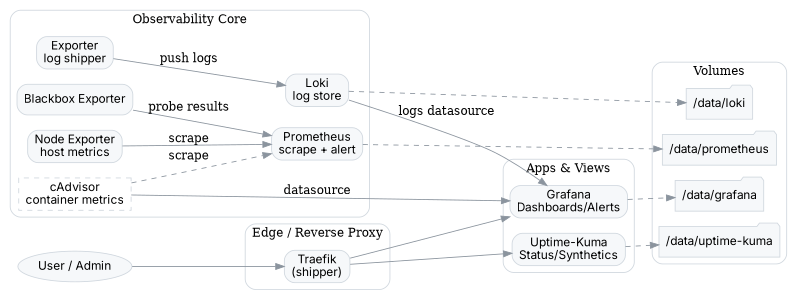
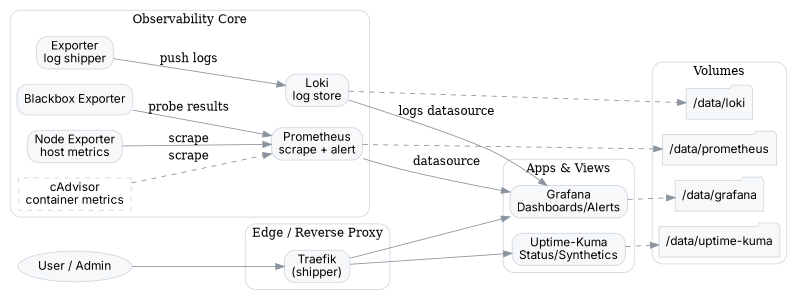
edge "cAdvisor container metrics" -> "Grafana Dashboards/Alerts": now "Prometheus scrape + alert" -> "Grafana Dashboards/Alerts"
